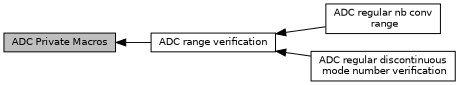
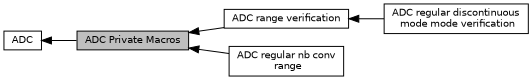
edge "ADC regular nb conv range" -> "ADC range verification": now "ADC regular nb conv range" -> "ADC Private Macros"
node "ADC": added
node "ADC regular discontinuous mode number verification": label "ADC regular discontinuous mode number verification" -> "ADC regular discontinuous mode mode verification"
